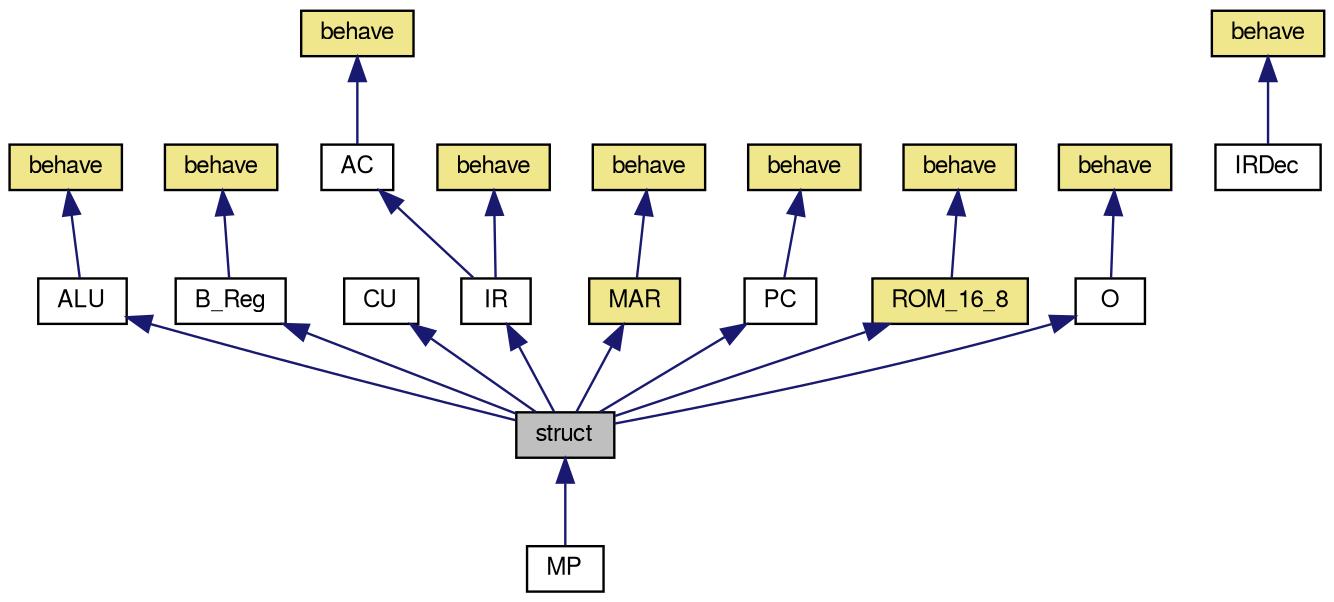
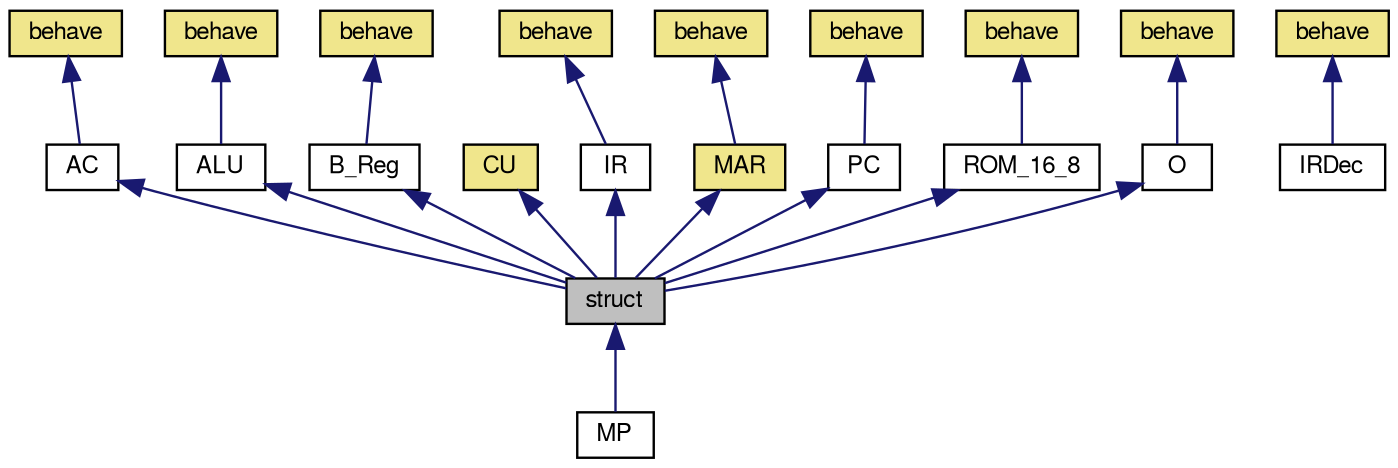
edge "IR" -> "AC": now "struct" -> "AC"
node "CU": fillcolor white -> khaki
node "ROM_16_8": fillcolor khaki -> white
